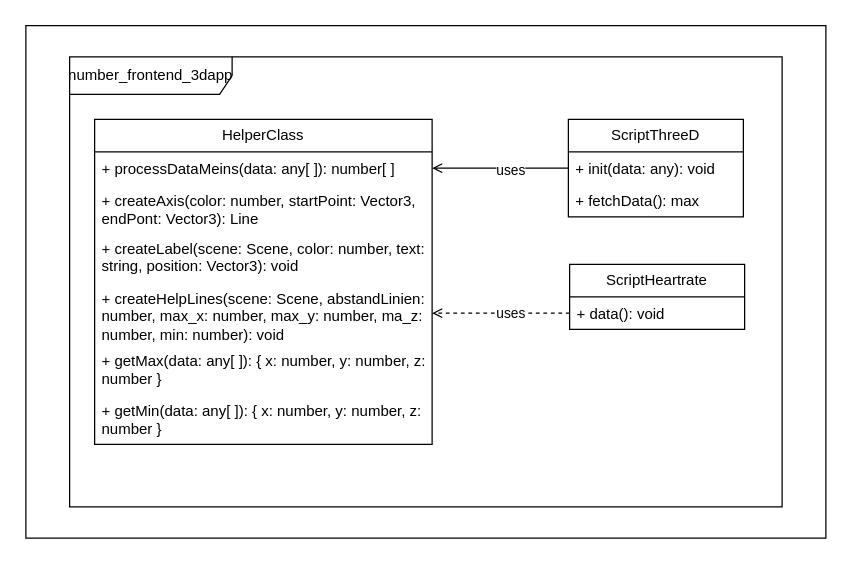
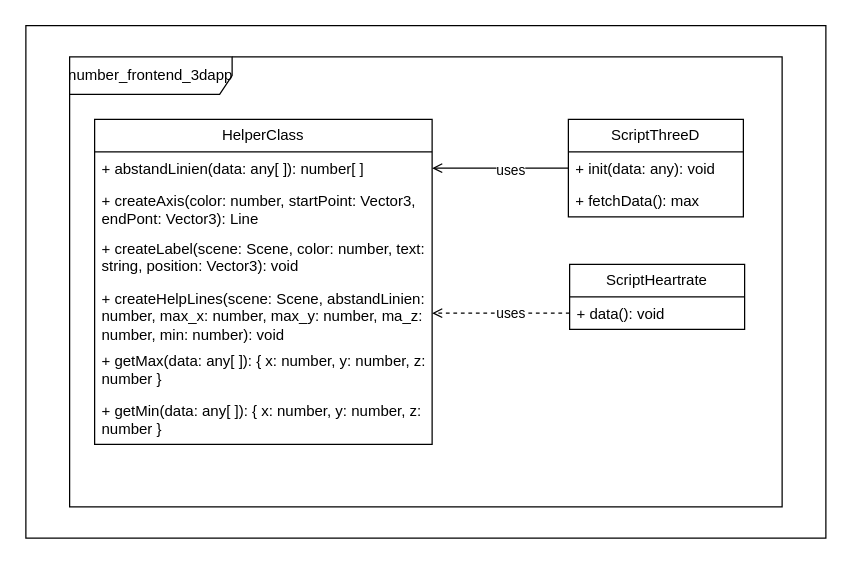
node "+ processDataMeins(data: any[ ]): number[ ]": label "+ processDataMeins(data: any[ ]): number[ ]" -> "+ abstandLinien(data: any[ ]): number[ ]"
